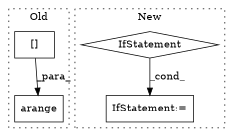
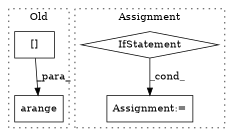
cluster "New": label "New" -> "Assignment"
node "IfStatement:=": label "IfStatement:=" -> "Assignment:="
